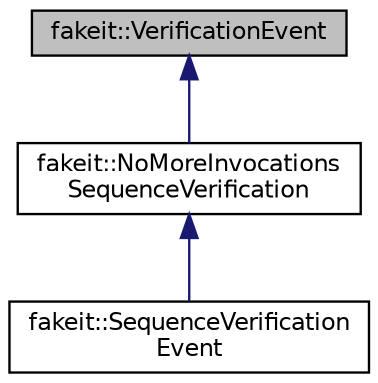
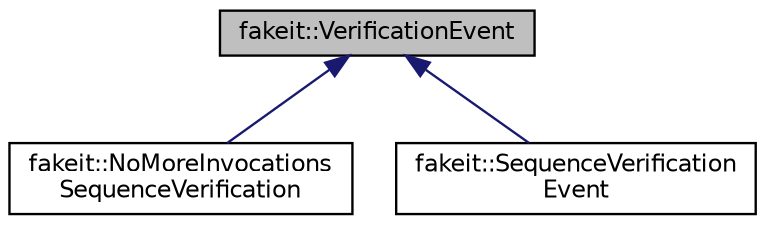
edge "fakeit::SequenceVerification Event" -> "fakeit::NoMoreInvocations SequenceVerification": now "fakeit::SequenceVerification Event" -> "fakeit::VerificationEvent"
